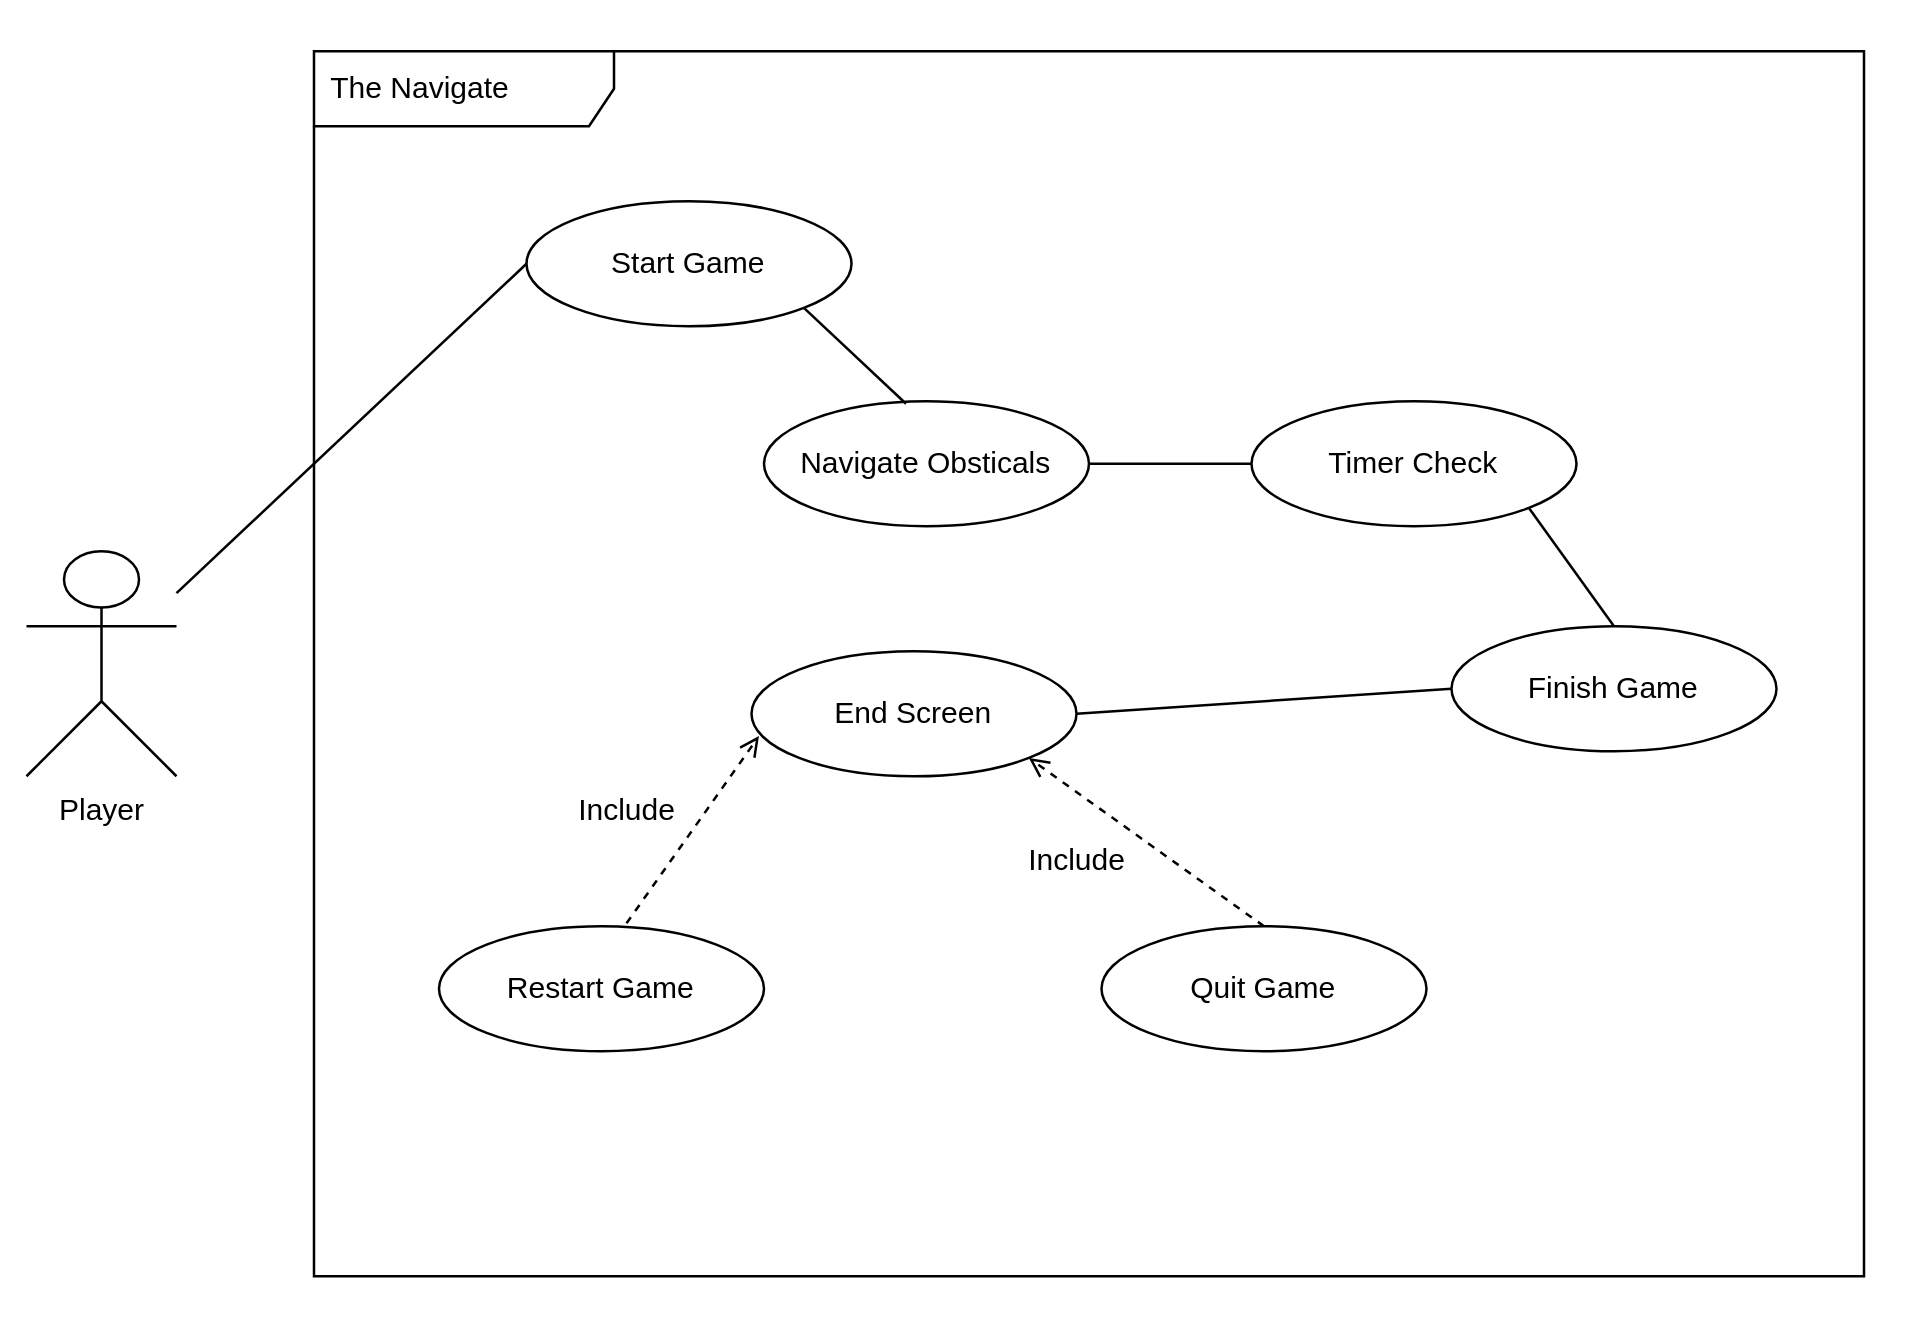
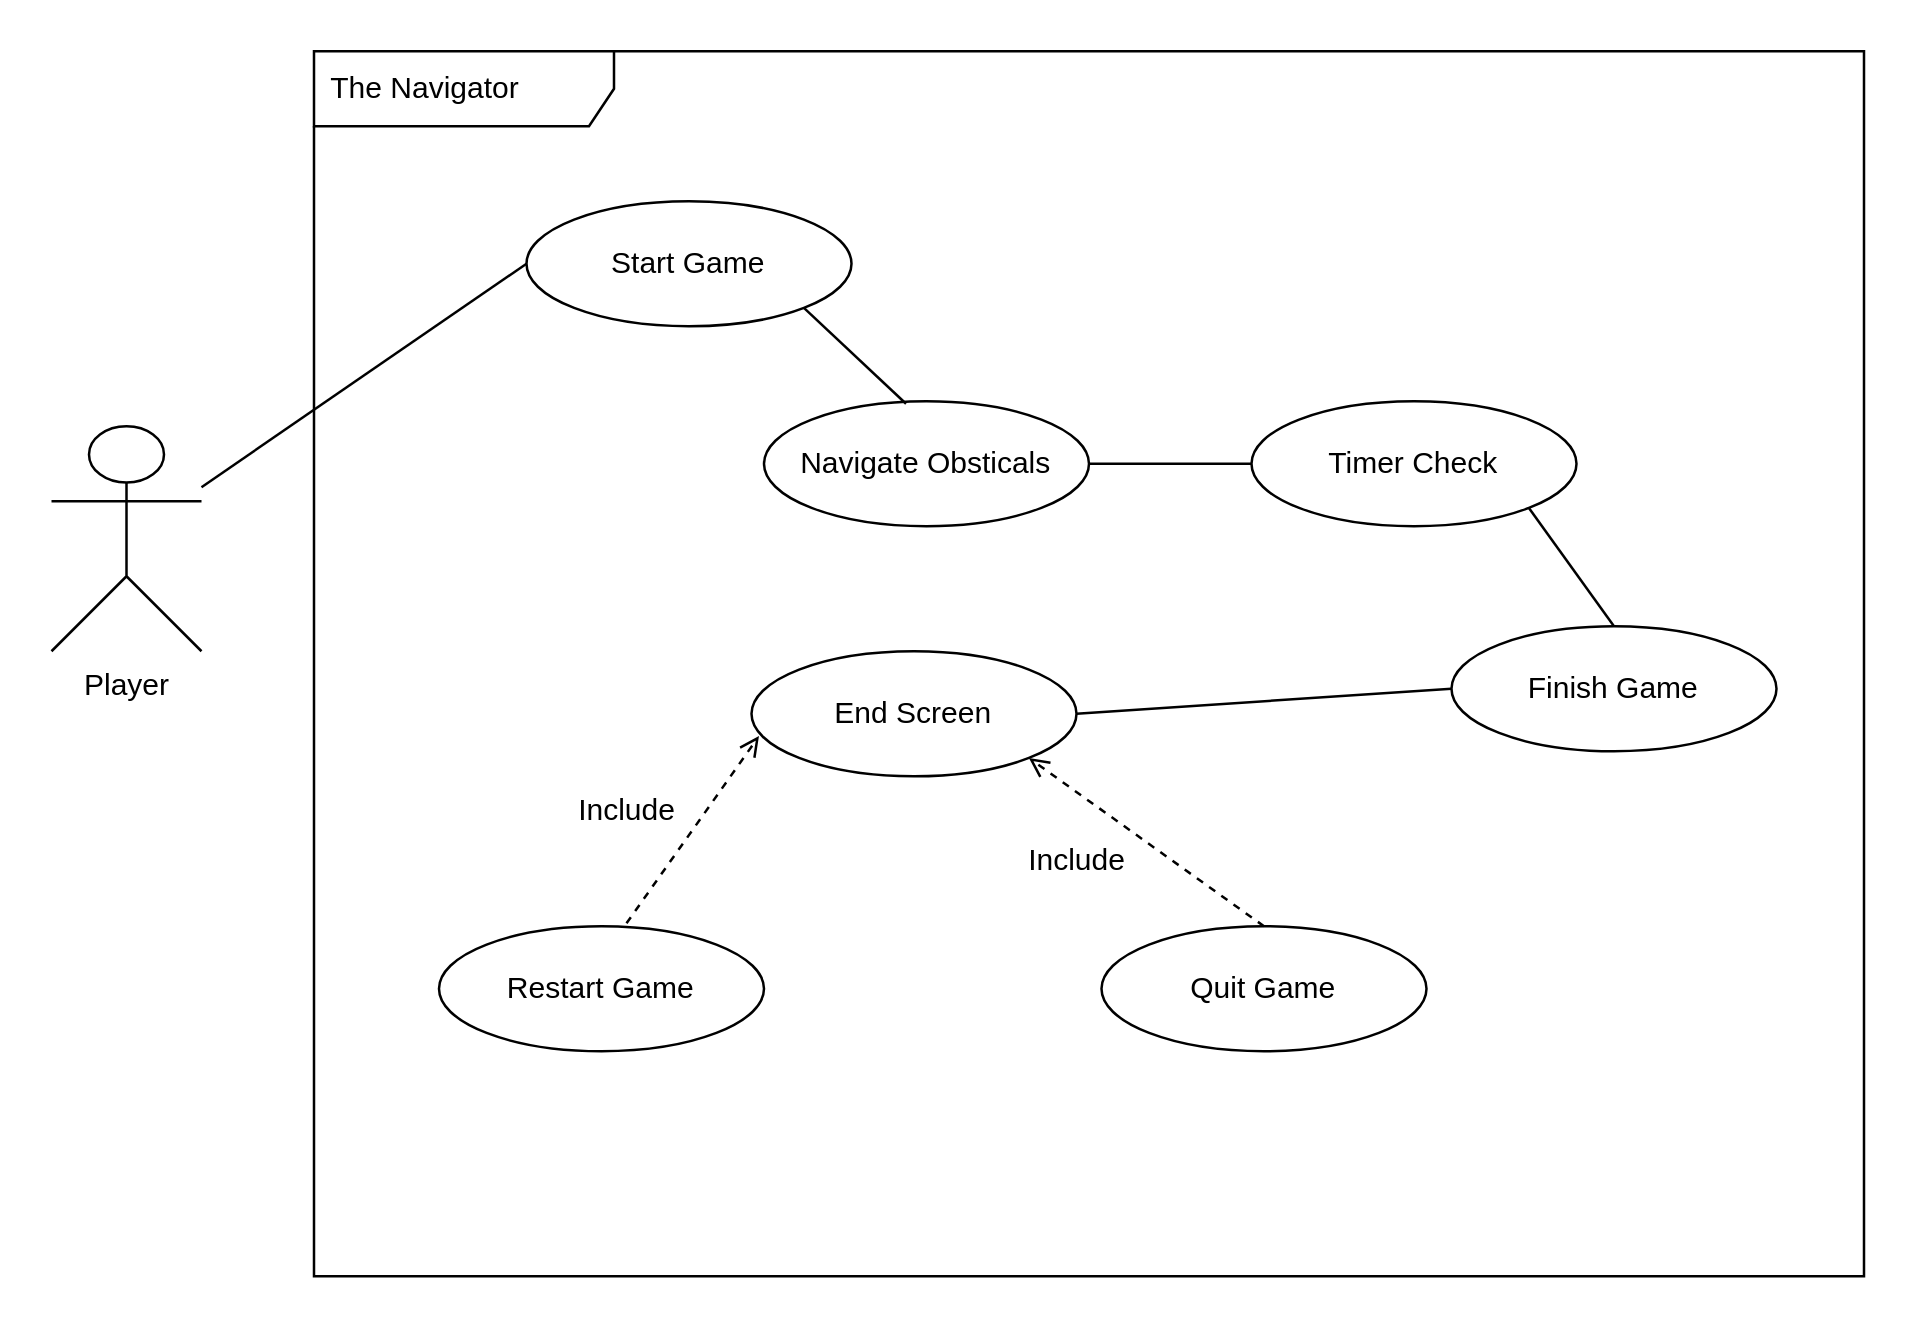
node "The Navigate": label "The Navigate" -> "The Navigator"
node "Player": moved (101, 664) -> (126, 539)
